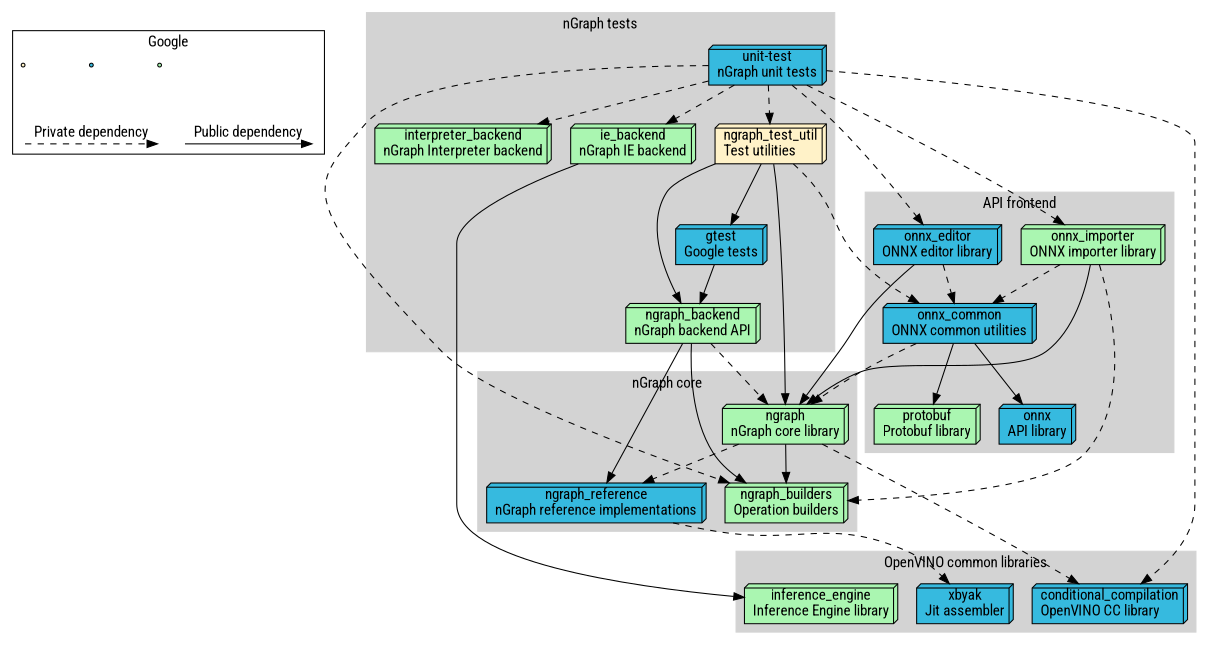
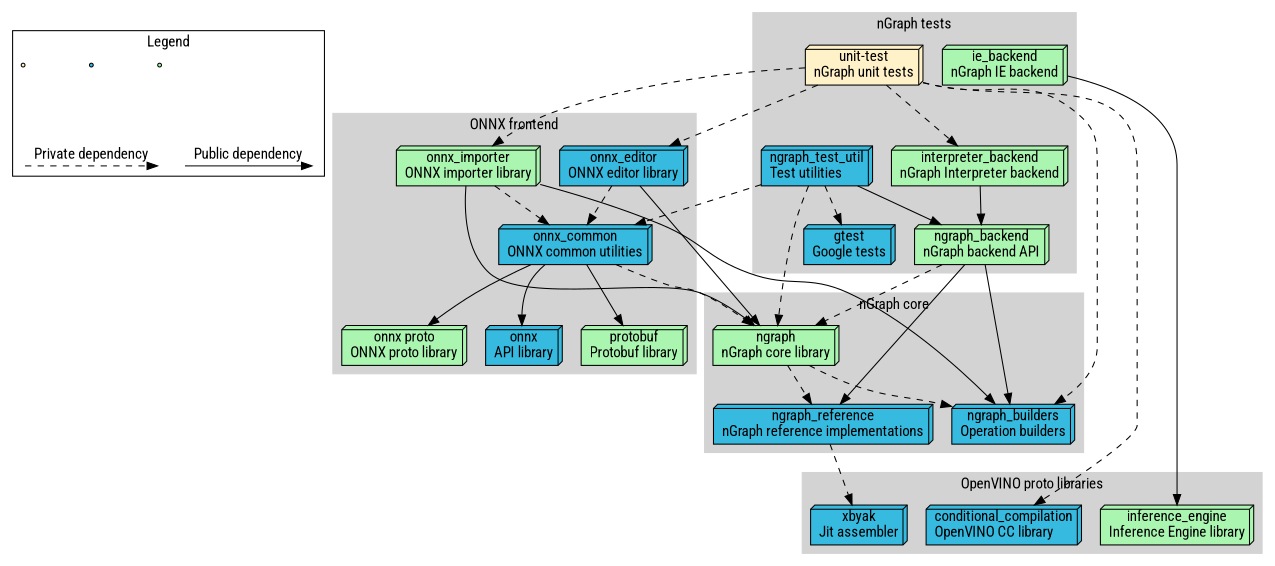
cluster "Google": label "Google" -> "Legend"
node "unit-test nGraph unit tests": fillcolor #36badf -> #fff2c8
edge "unit-test nGraph unit tests" -> "ngraph_test_util Test utilities": removed
edge "unit-test nGraph unit tests" -> "ie_backend nGraph IE backend": removed
node "ngraph_test_util Test utilities": fillcolor #fff2c8 -> #36badf
edge "ngraph_test_util Test utilities" -> "gtest Google tests": style solid -> dashed
cluster "API frontend": label "API frontend" -> "ONNX frontend"
edge "gtest Google tests" -> "ngraph_backend nGraph backend API": now "interpreter_backend nGraph Interpreter backend" -> "ngraph_backend nGraph backend API"
edge "ngraph_test_util Test utilities" -> "ngraph nGraph core library": style solid -> dashed
node "onnx proto ONNX proto library": added
edge "ngraph nGraph core library" -> "ngraph_builders Operation builders": style solid -> dashed
edge "onnx_importer ONNX importer library" -> "ngraph_builders Operation builders": style dashed -> solid
node "ngraph_builders Operation builders": fillcolor #aaf6b1 -> #36badf
edge "ngraph nGraph core library" -> "conditional_compilation OpenVINO CC library": removed
cluster "OpenVINO common libraries": label "OpenVINO common libraries" -> "OpenVINO proto libraries"
